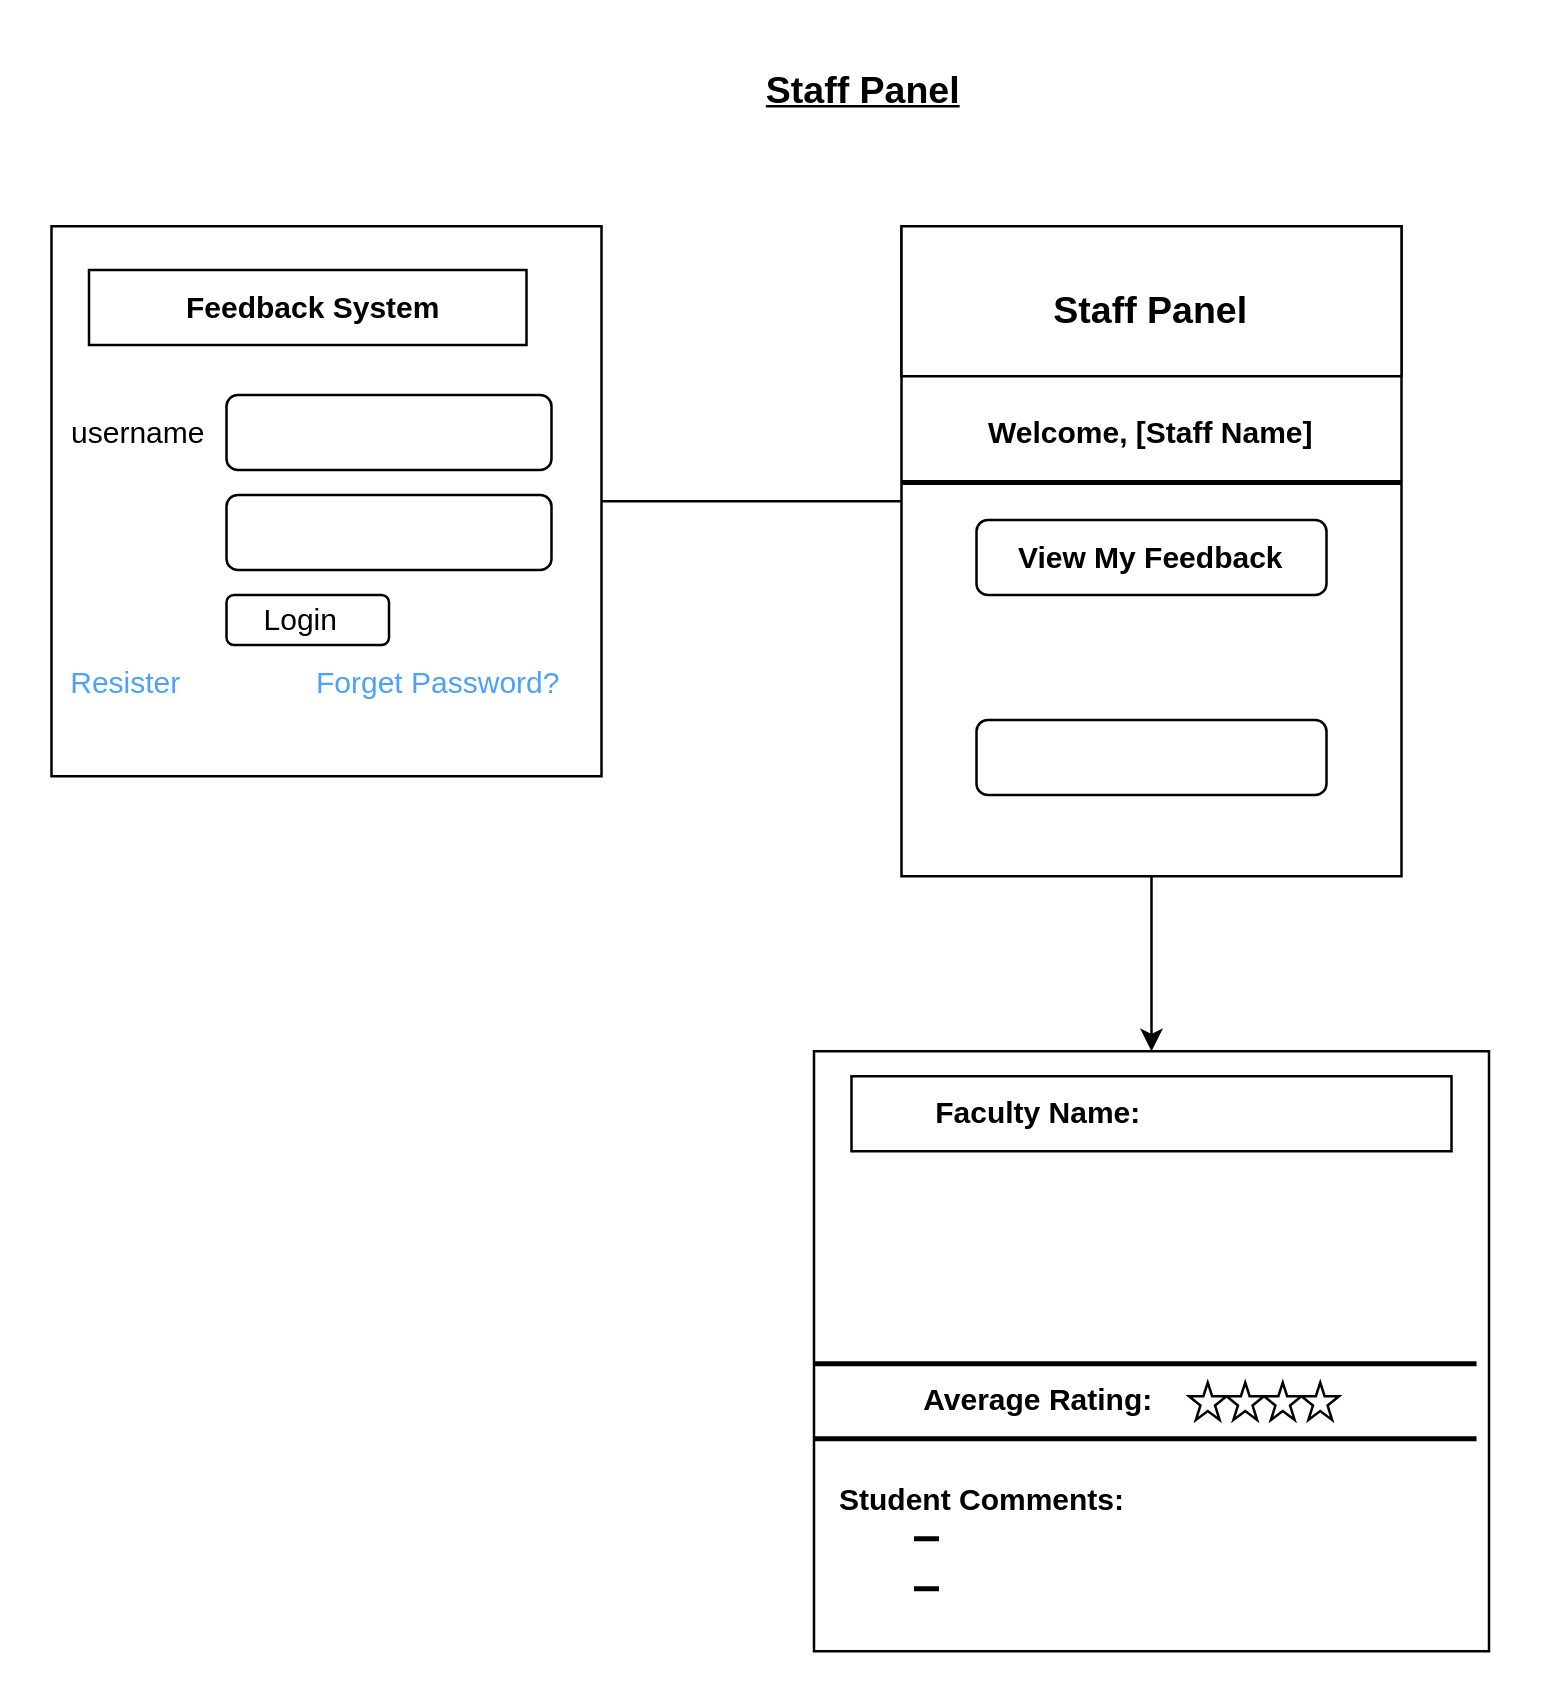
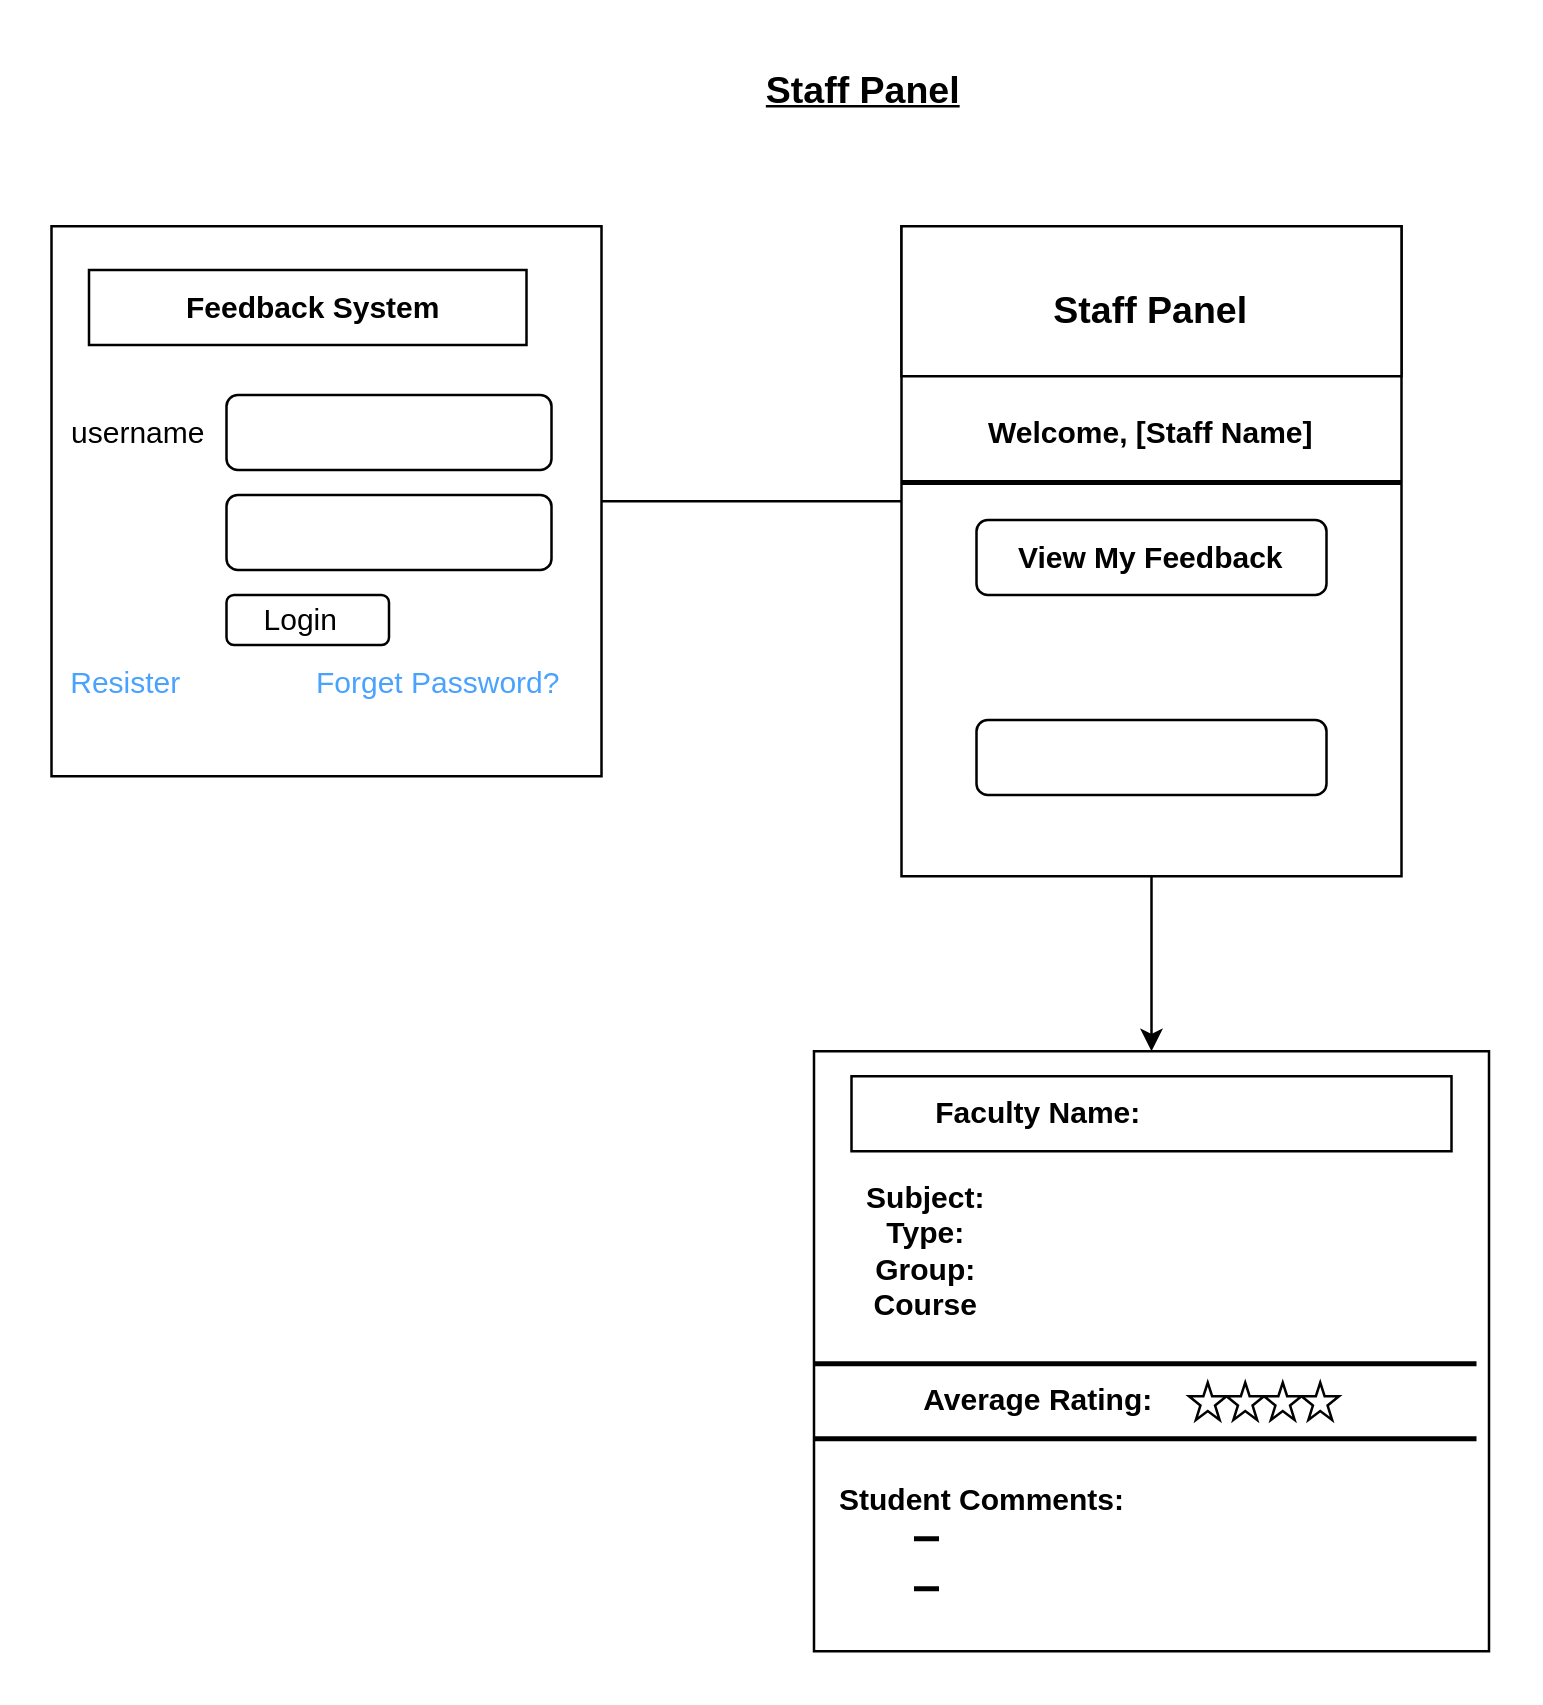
node "Subject: Type: Group: Course": added
